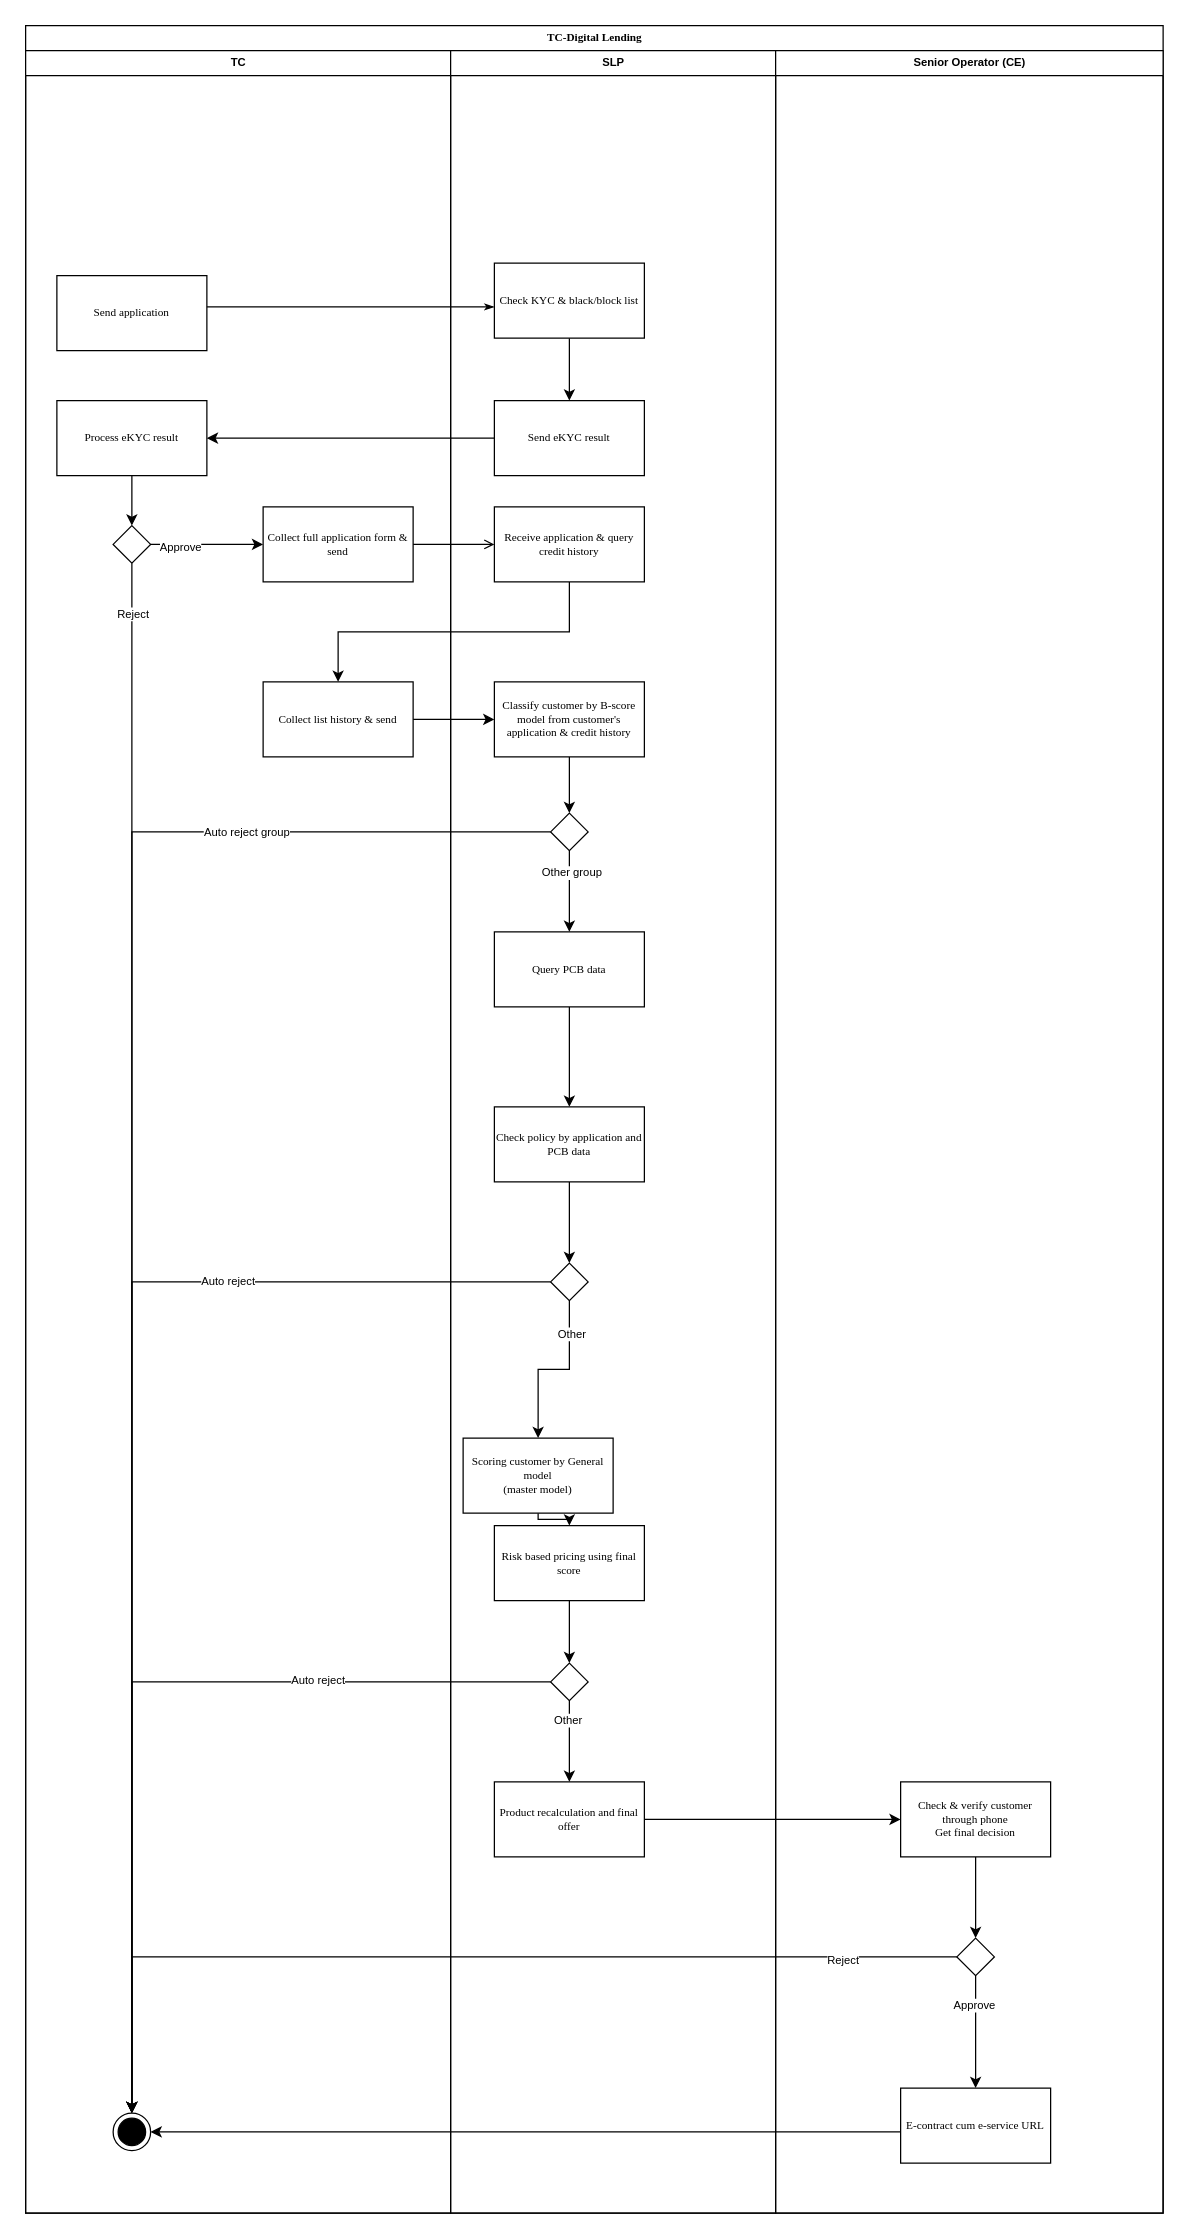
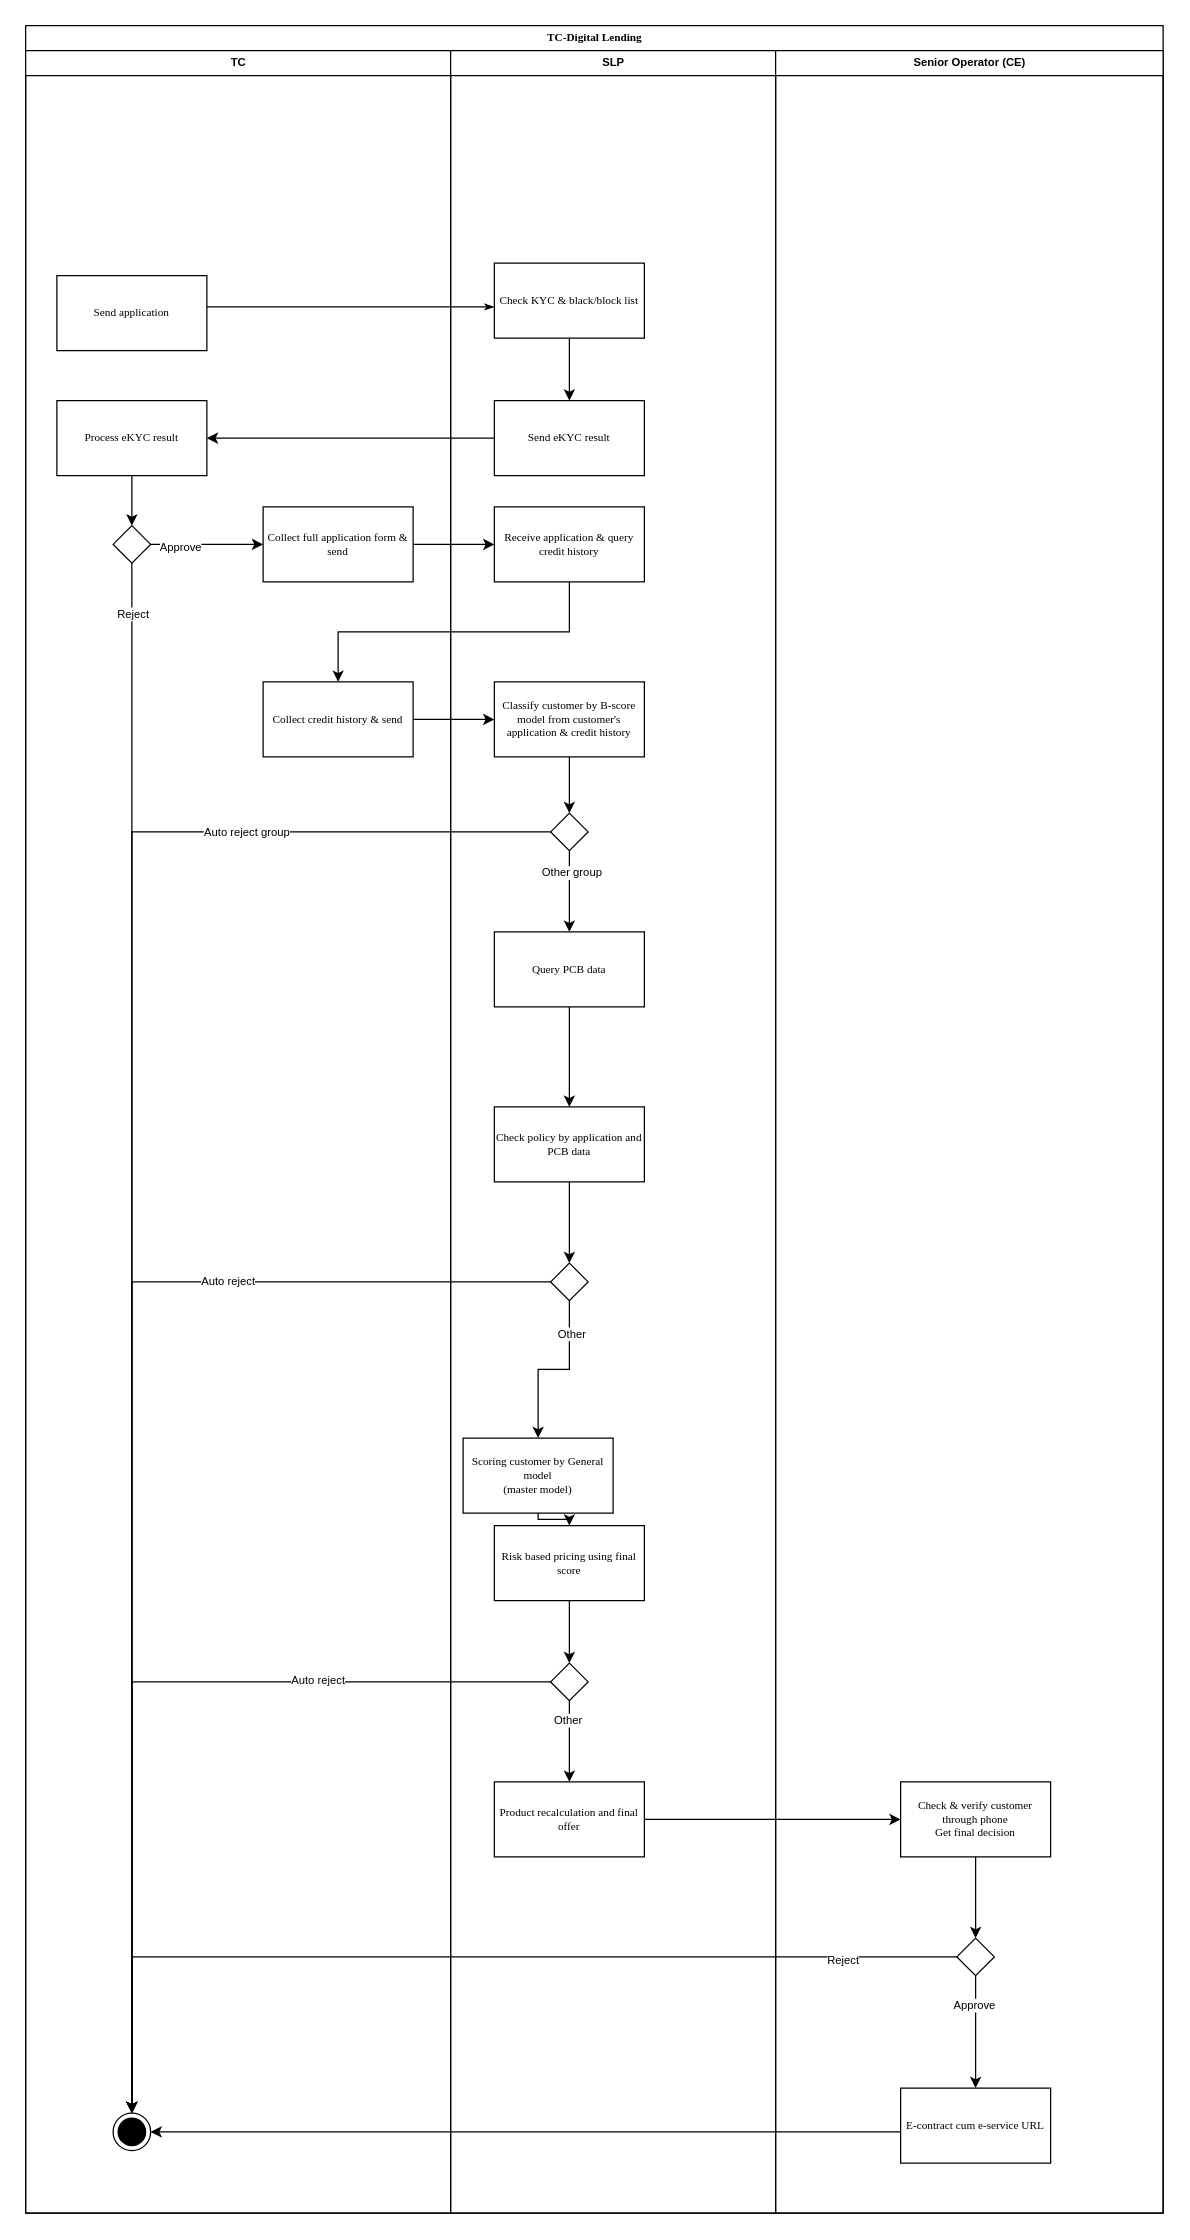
edge "Collect full application form & send" -> "Receive application & query credit history": arrowhead open -> classic
node "Collect list history & send": label "Collect list history & send" -> "Collect credit history & send"
